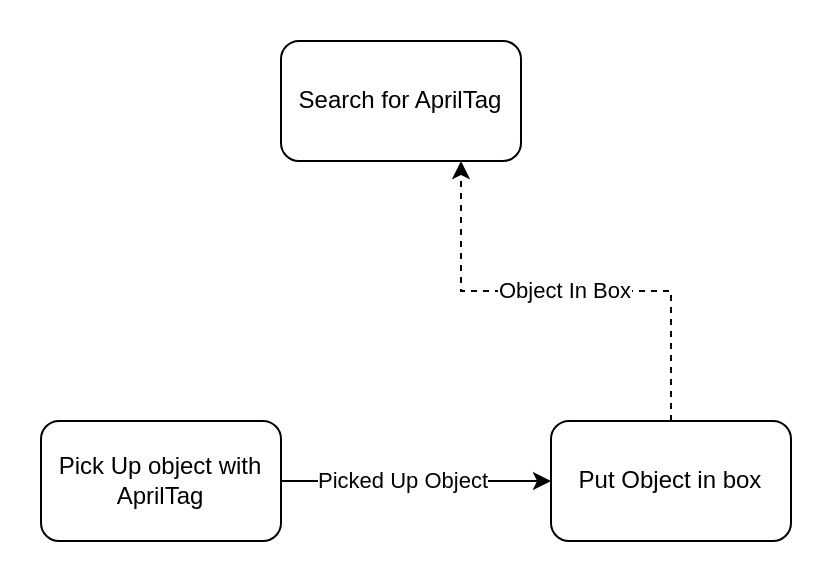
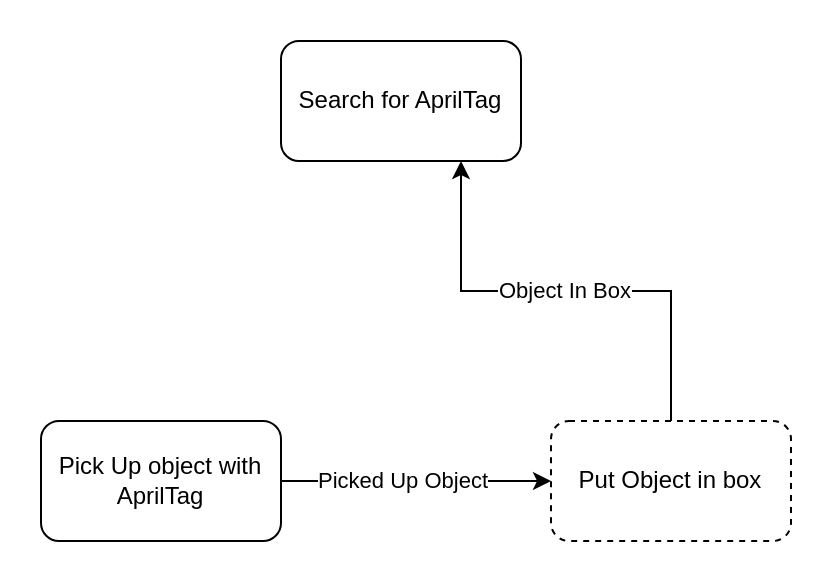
edge "Put Object in box" -> "Search for AprilTag": style dashed -> solid
node "Put Object in box": style solid -> dashed
